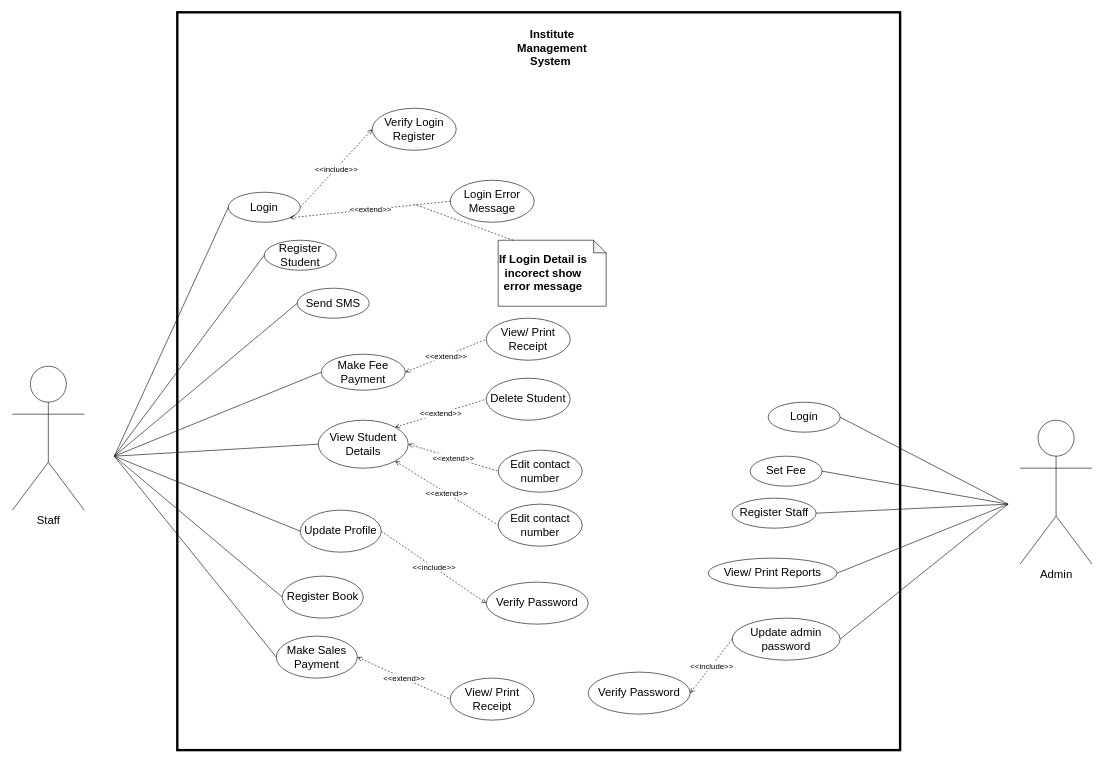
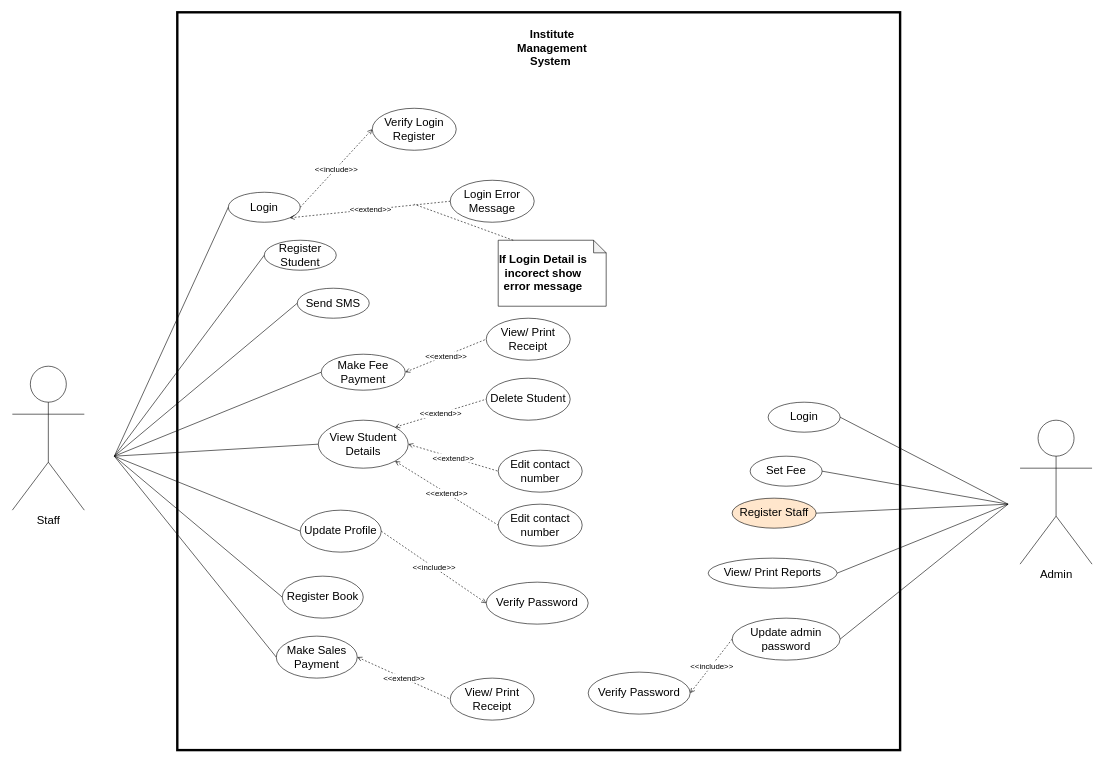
node "Register Staff": fillcolor #ffffff -> #ffe6cc
